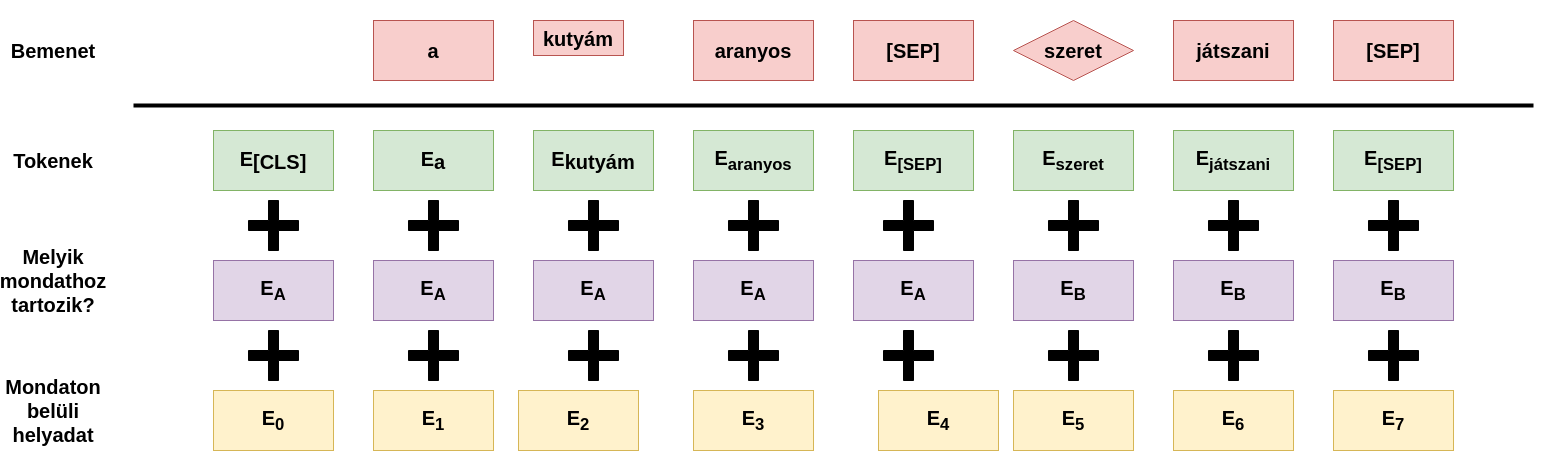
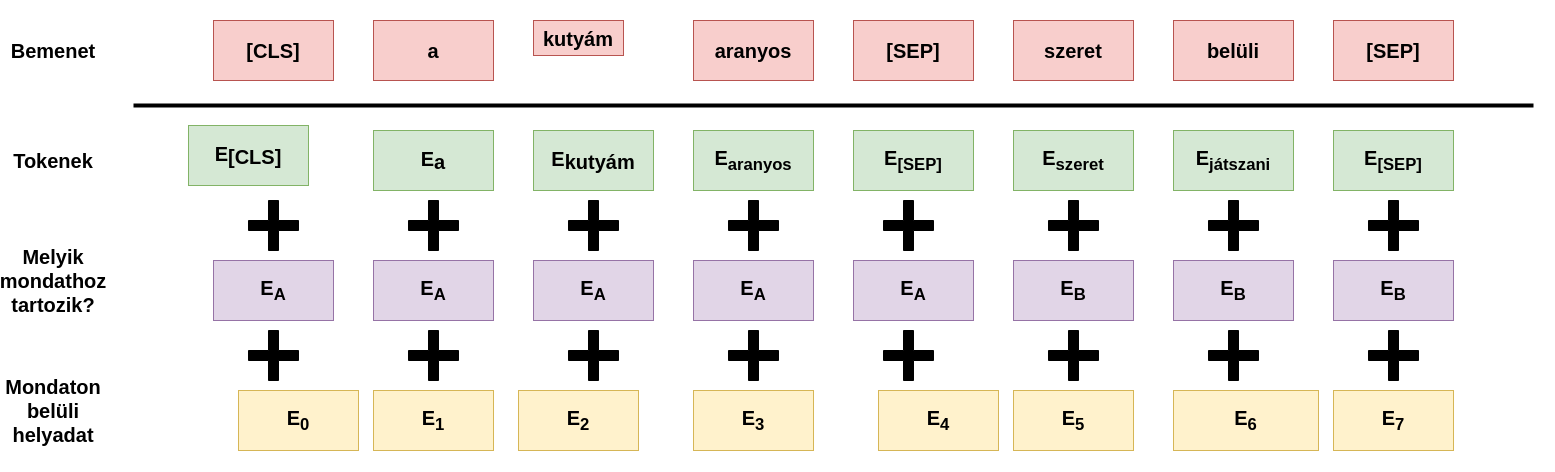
node "[CLS]": added
node "szeret": shape diamond -> rectangle
node "játszani": label "játszani" -> "belüli"
node "E[CLS]": moved (274, 161) -> (249, 156)
node "E0": moved (274, 421) -> (299, 421)
node "E6": size 120x60 -> 145x60
